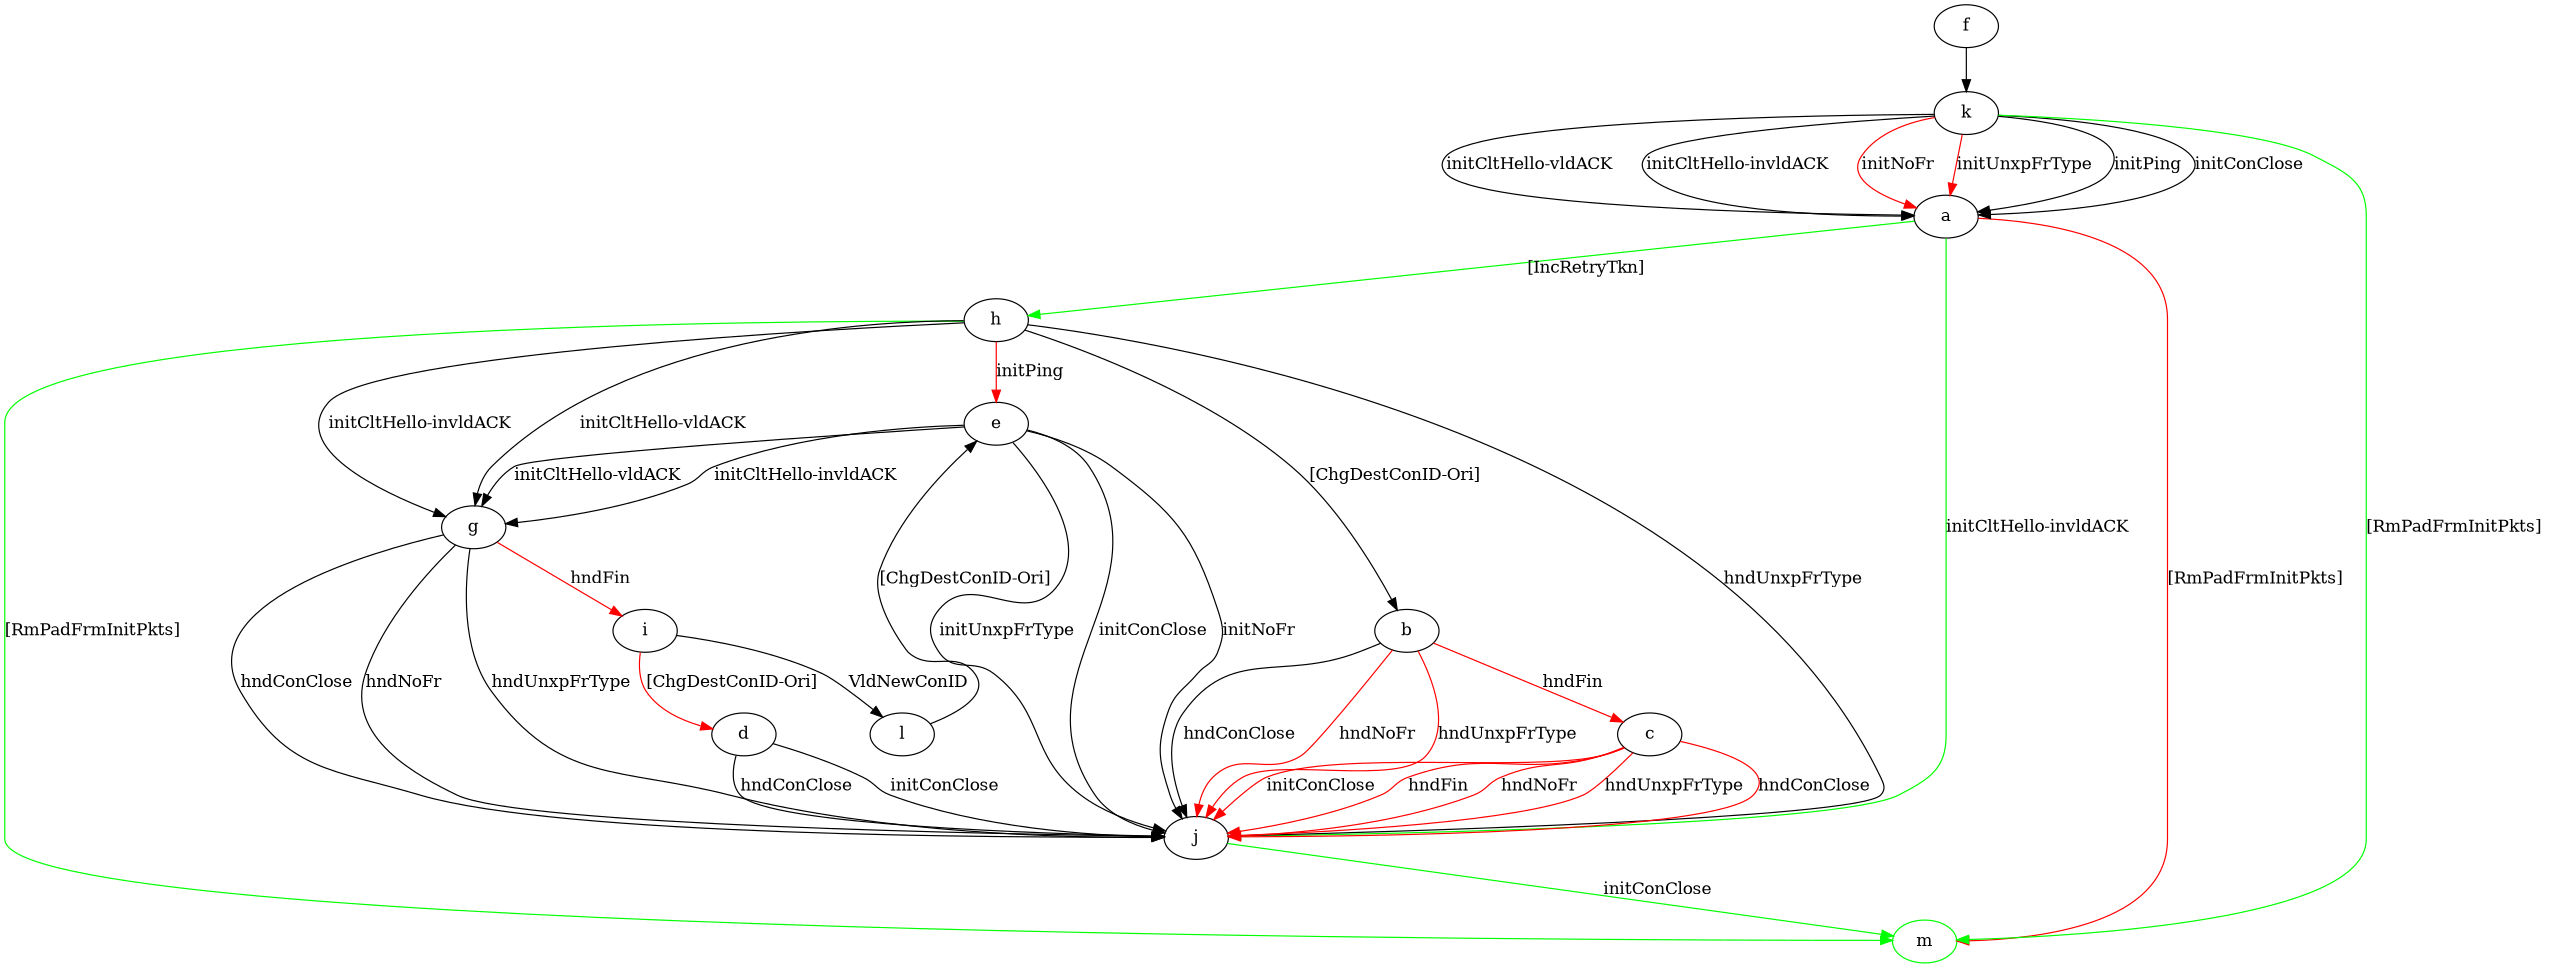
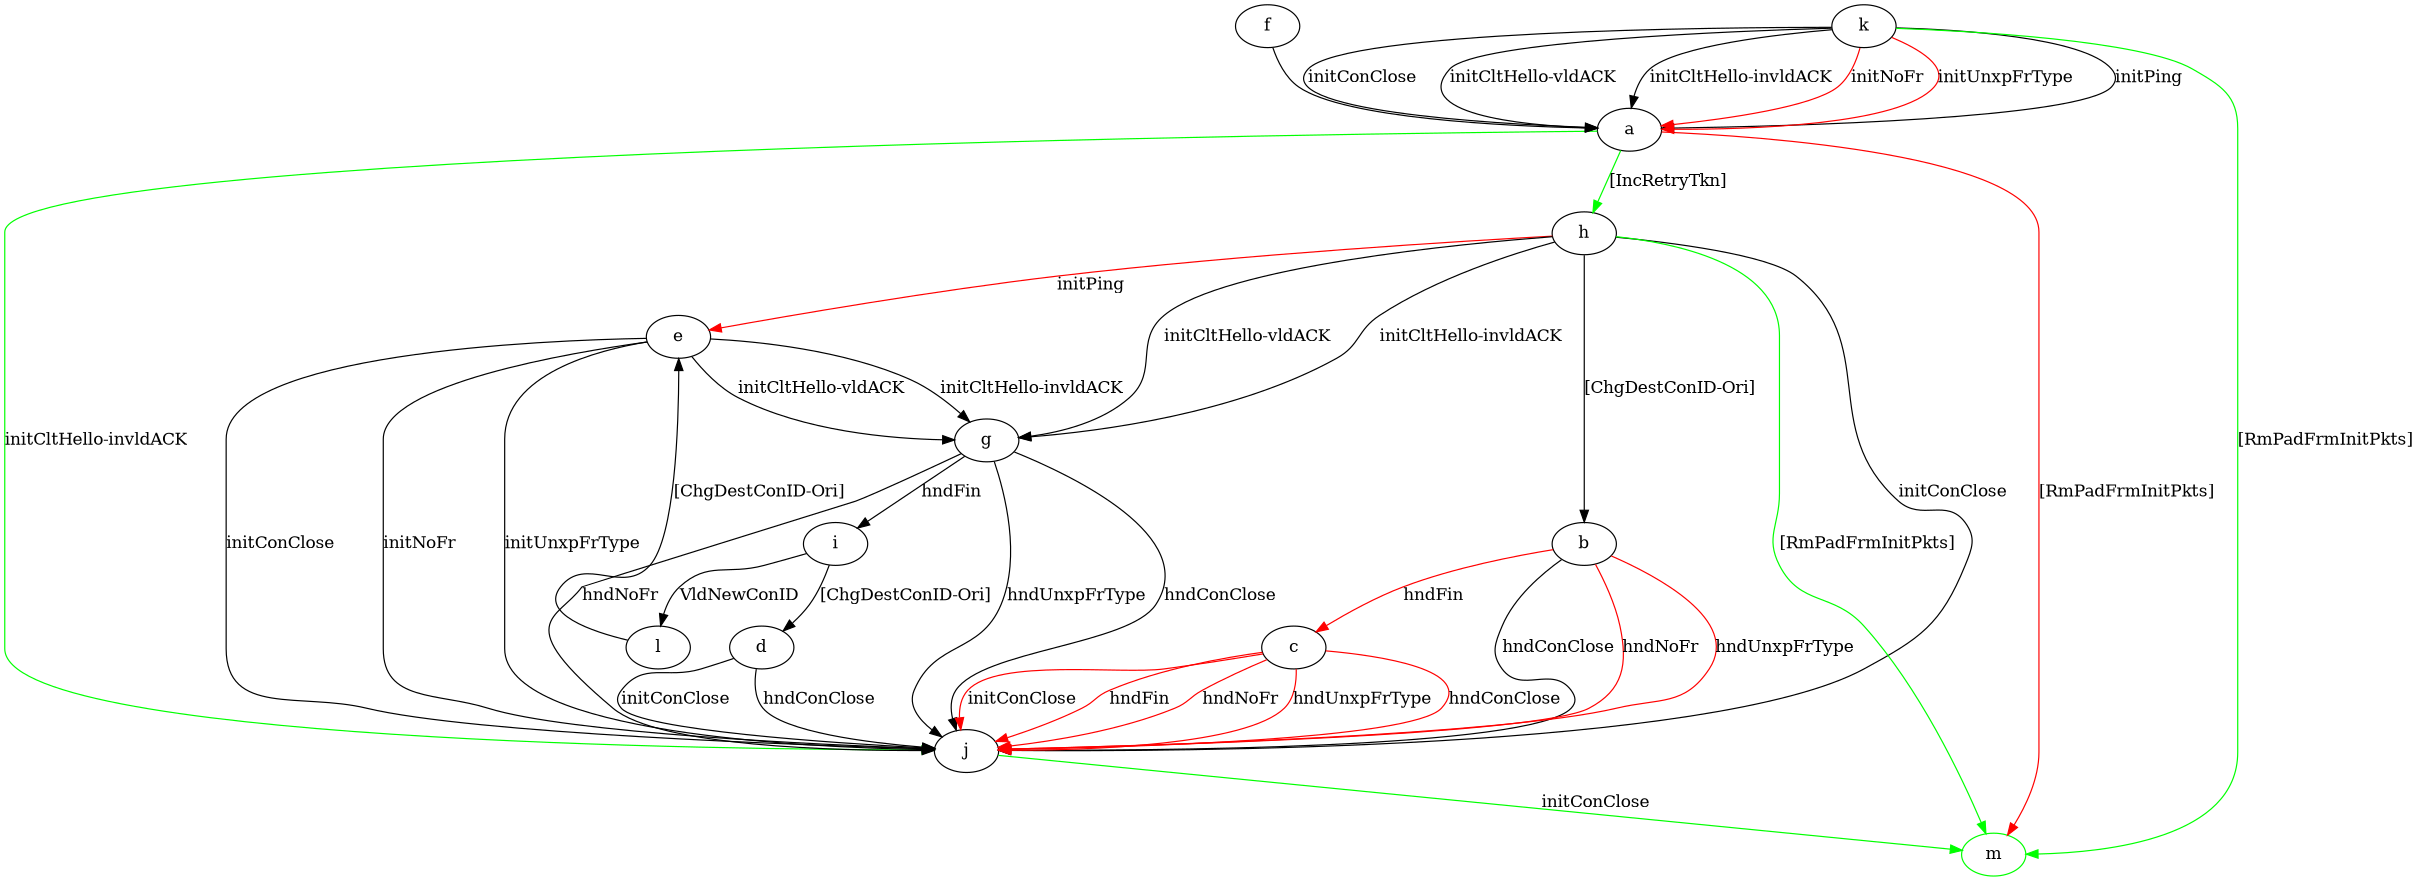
edge "f" -> "k": now "f" -> "a"
edge "g" -> "i": color red -> black
edge "h" -> "j": label "hndUnxpFrType " -> "initConClose "
edge "i" -> "d": color red -> black
